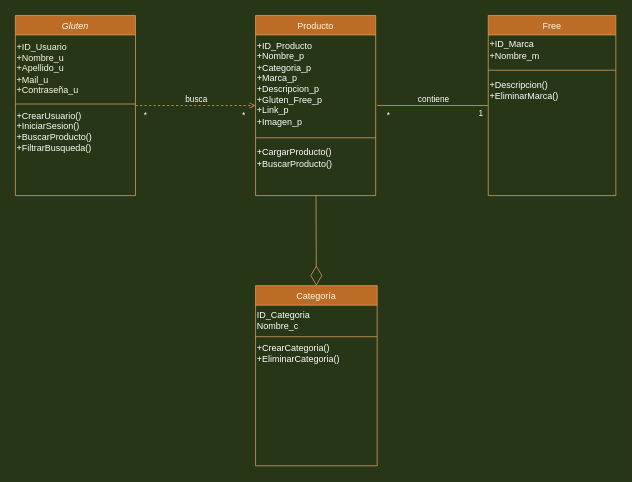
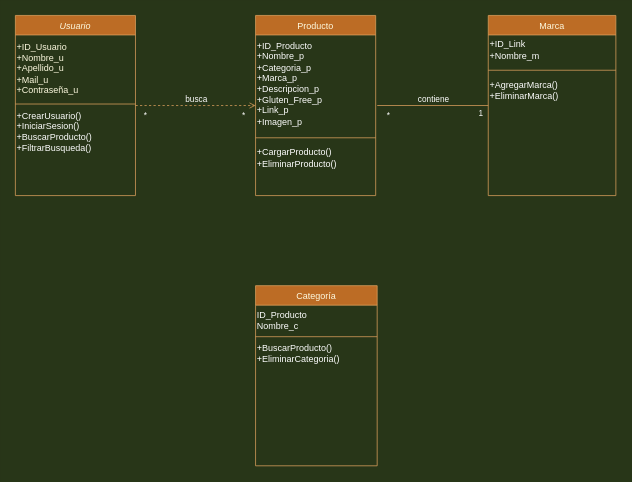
node "Gluten": label "Gluten" -> "Usuario"
node "Free": label "Free" -> "Marca"
node "+ID_Marca +Nombre_m": label "+ID_Marca +Nombre_m" -> "+ID_Link +Nombre_m"
node "+Descripcion() +EliminarMarca()": label "+Descripcion() +EliminarMarca()" -> "+AgregarMarca() +EliminarMarca()"
node "+CargarProducto() +BuscarProducto()": label "+CargarProducto() +BuscarProducto()" -> "+CargarProducto() +EliminarProducto()"
edge "Producto" -> "Categoría": removed
node "ID_Categoria Nombre_c": label "ID_Categoria Nombre_c" -> "ID_Producto Nombre_c"
node "+CrearCategoria() +EliminarCategoria()": label "+CrearCategoria() +EliminarCategoria()" -> "+BuscarProducto() +EliminarCategoria()"
